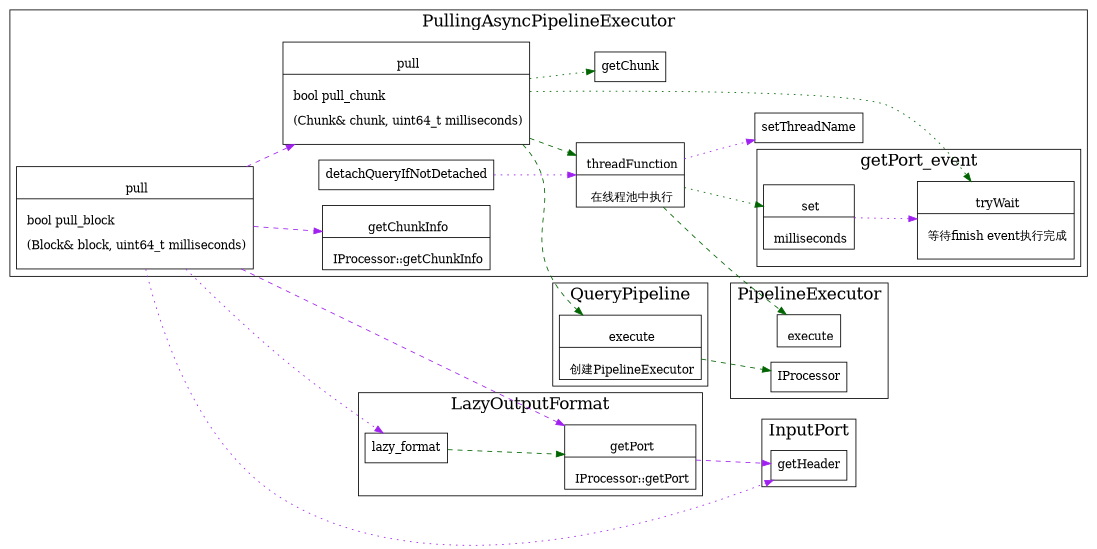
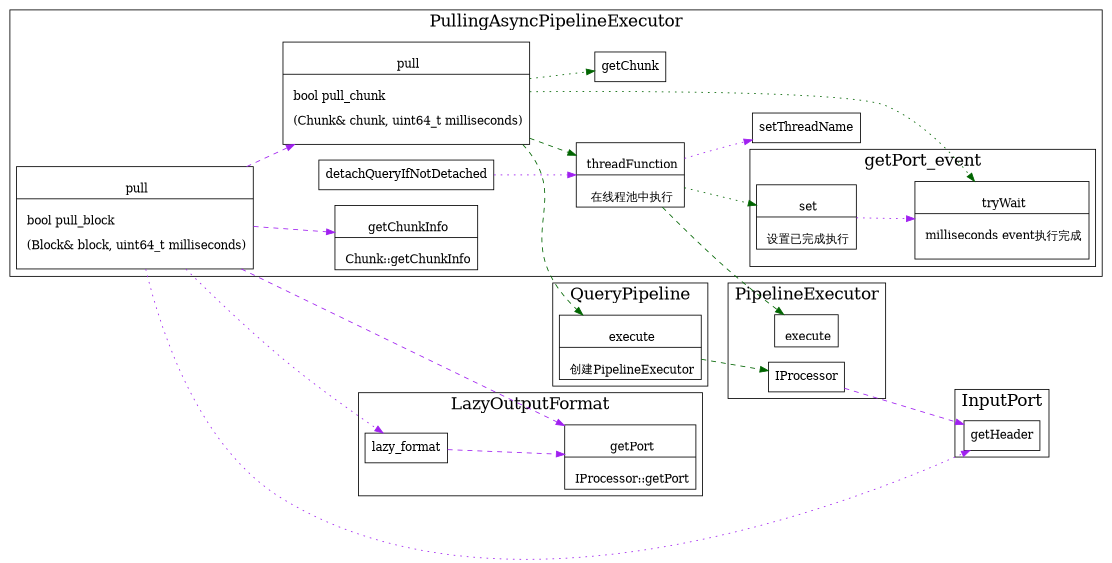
node "tryWait": text "等待finish event执行完成" -> "milliseconds event执行完成"
node "set": text "milliseconds" -> "设置已完成执行"
node "getChunkInfo": text "IProcessor::getChunkInfo" -> "Chunk::getChunkInfo"
edge "lazy_format" -> "getPort": color darkgreen -> purple
edge "getPort" -> "getHeader": now "IProcessor" -> "getHeader"
